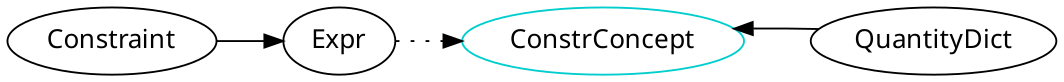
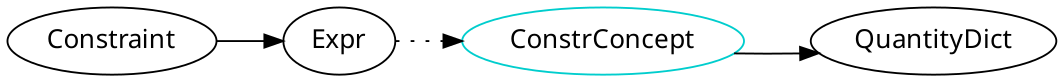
edge "QuantityDict" -> "ConstrConcept": reversed
